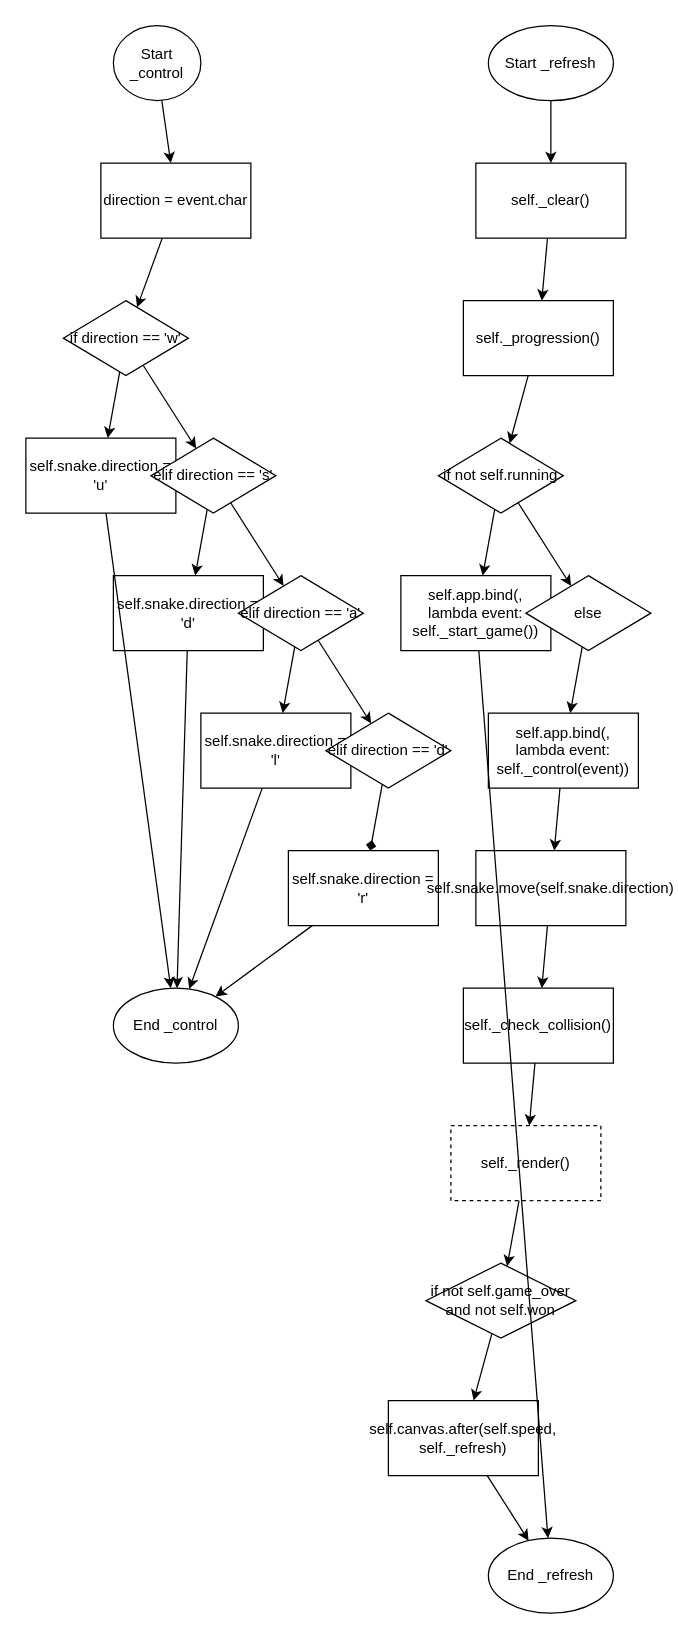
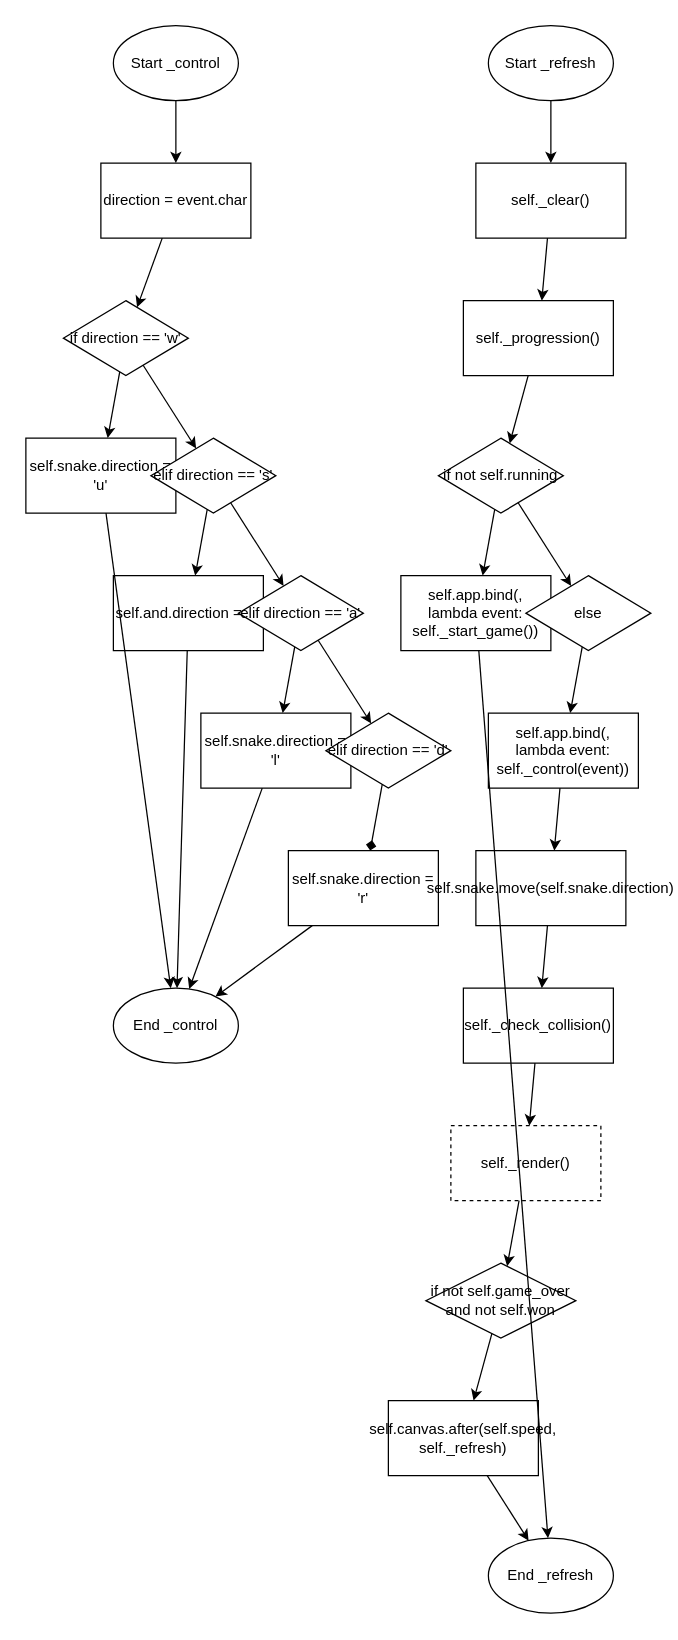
node "Start _control": size 88x75 -> 125x75
node "self.snake.direction = 'd'": label "self.snake.direction = 'd'" -> "self.and.direction = 'd'"
